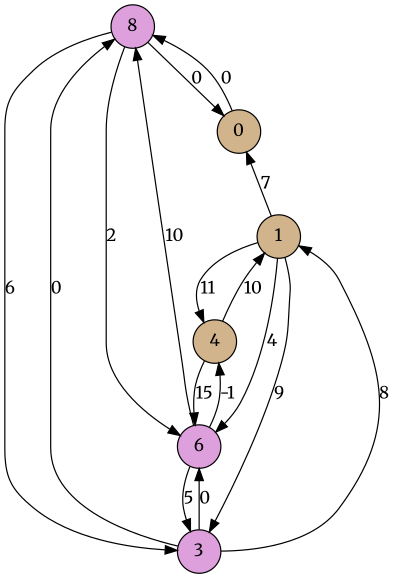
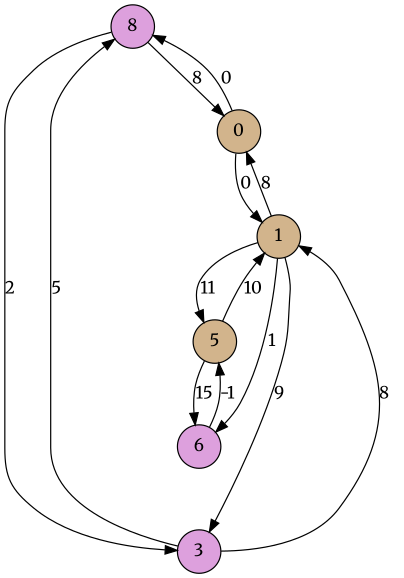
edge "8" -> "0": label "0" -> "8"
edge "1" -> "0": label "7" -> "8"
edge "0" -> "1": added, label "0"
edge "6" -> "8": removed, label "10"
edge "8" -> "6": removed, label "2"
edge "8" -> "3": label "6" -> "2"
edge "3" -> "8": label "0" -> "5"
node "4": label "4" -> "5"
edge "1" -> "6": label "4" -> "1"
edge "6" -> "3": removed, label "5"
edge "3" -> "6": removed, label "0"
